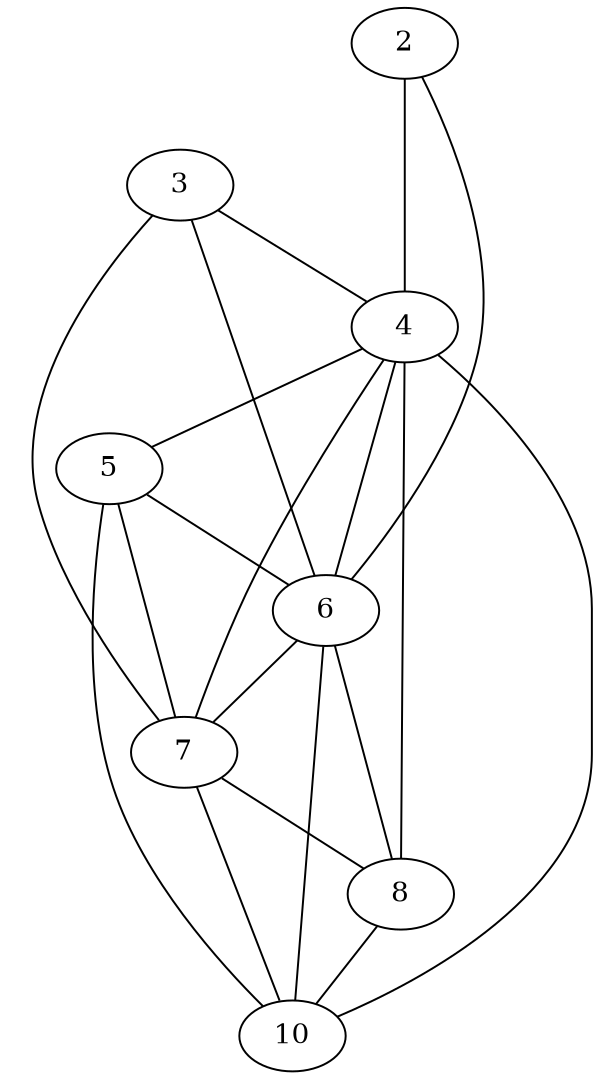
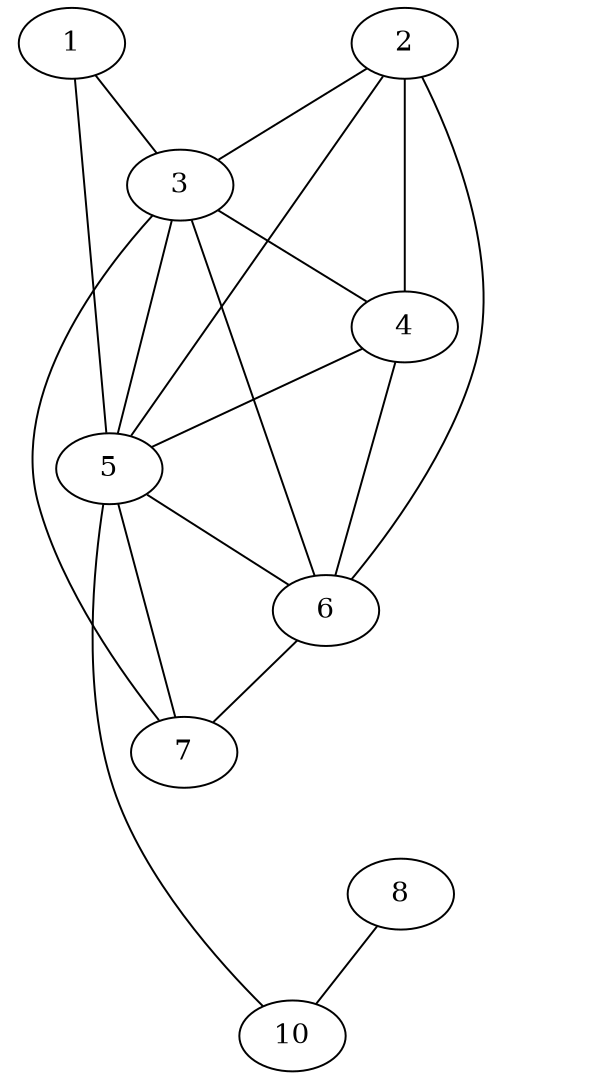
node "1": added
edge "2" -- "3": added
edge "2" -- "5": added
edge "3" -- "5": added
edge "4" -- "7": removed
edge "4" -- "8": removed
edge "4" -- "10": removed
edge "6" -- "8": removed
edge "6" -- "10": removed
edge "7" -- "8": removed
edge "7" -- "10": removed
